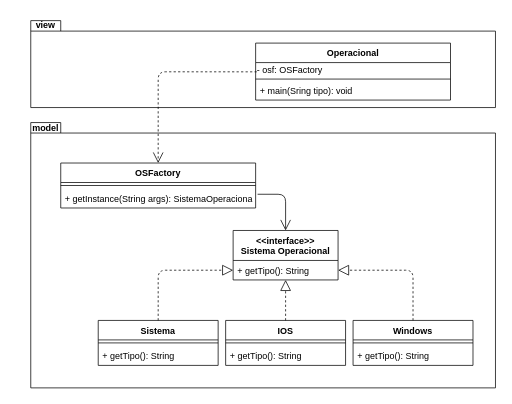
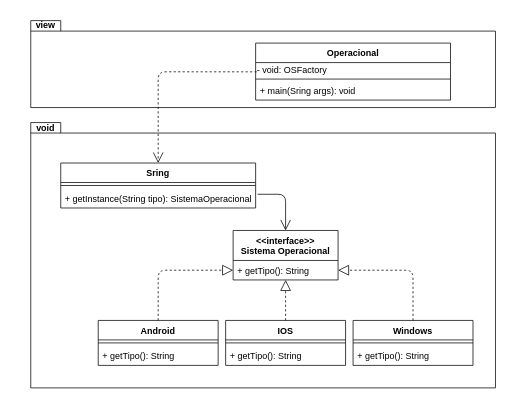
node "- osf: OSFactory": label "- osf: OSFactory" -> "- void: OSFactory"
node "+ main(Sring tipo): void": label "+ main(Sring tipo): void" -> "+ main(Sring args): void"
node "model": label "model" -> "void"
node "OSFactory": label "OSFactory" -> "Sring"
node "+ getInstance(String args): SistemaOperacional": label "+ getInstance(String args): SistemaOperacional" -> "+ getInstance(String tipo): SistemaOperacional"
node "Sistema": label "Sistema" -> "Android"
